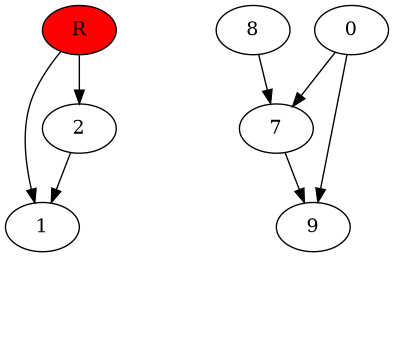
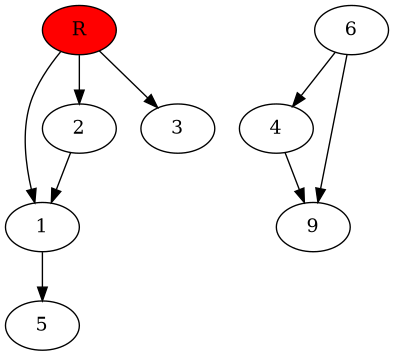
node "8": removed
node "0": label "0" -> "6"
node "3": added
node "7": label "7" -> "4"
node "5": added
